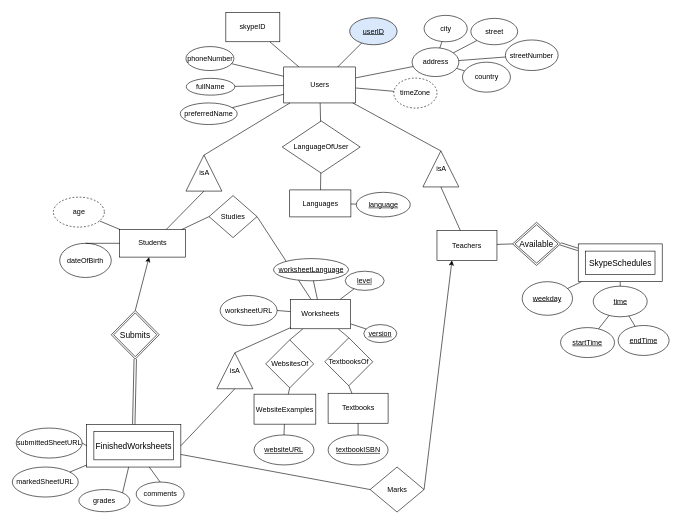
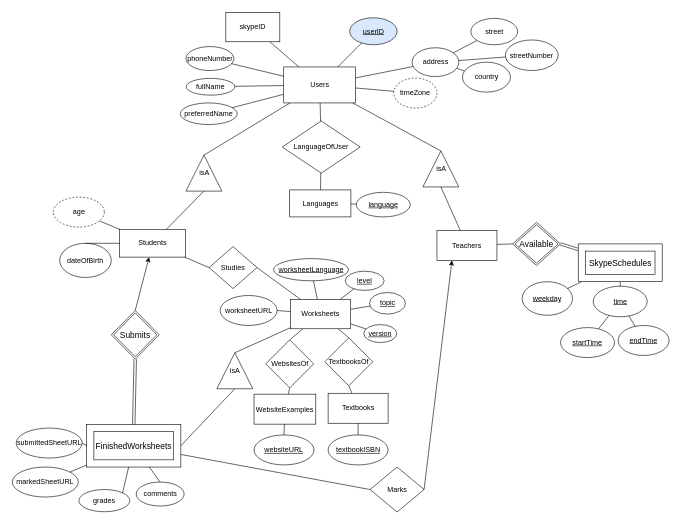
node "city": removed
edge "city" -- "address": removed
node "Studies": moved (233, 217) -> (233, 268)
node "topic": added
edge "topic" -- "Worksheets": added
